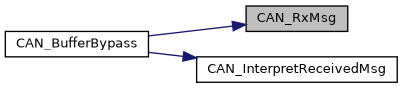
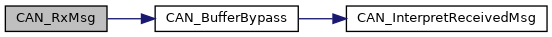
edge "CAN_BufferBypass" -> "CAN_RxMsg": reversed
